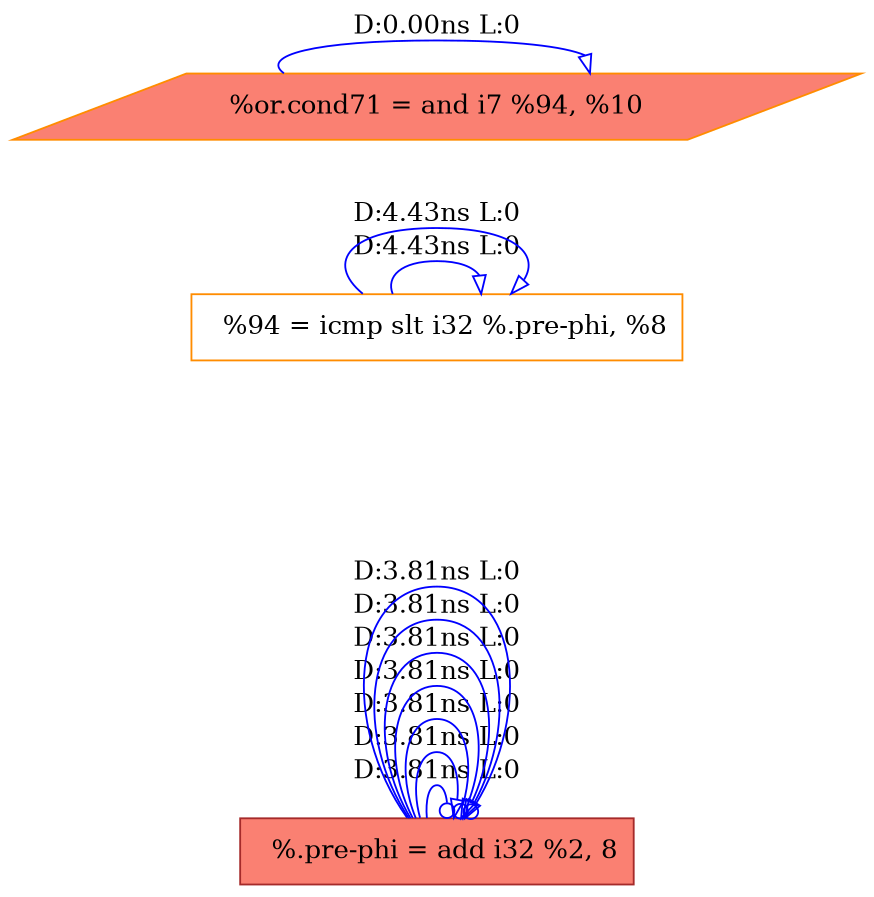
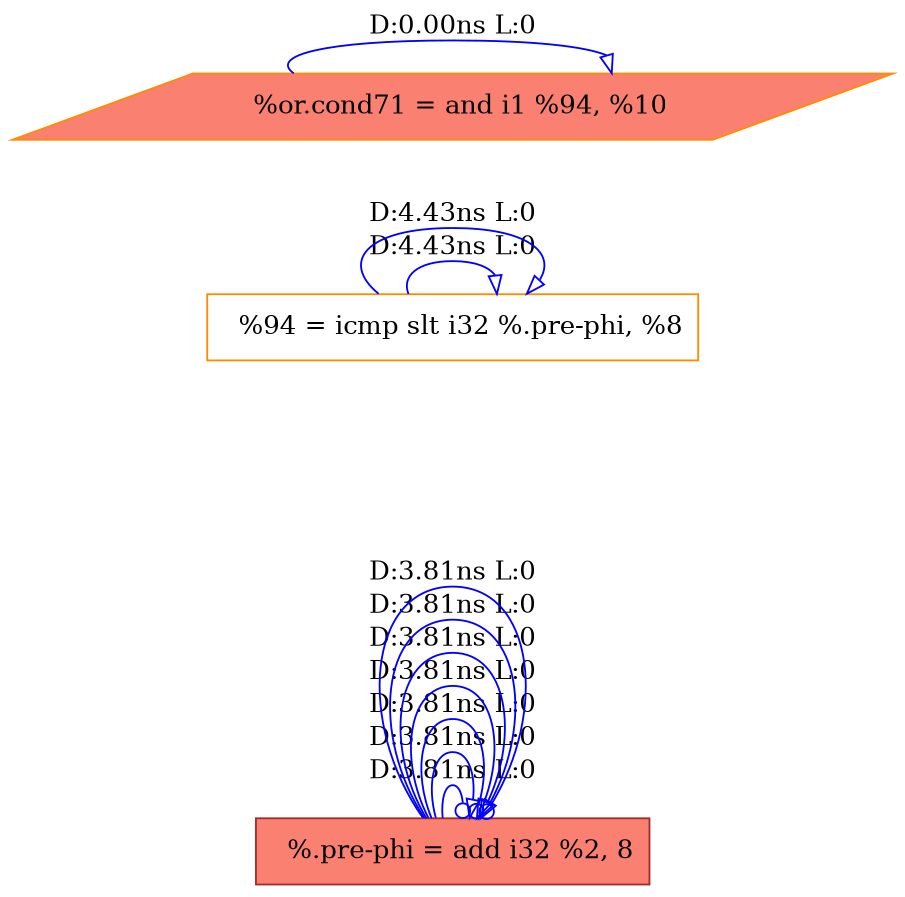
node "%or.cond71 = and i7 %94, %10": label "%or.cond71 = and i7 %94, %10" -> "%or.cond71 = and i1 %94, %10"
